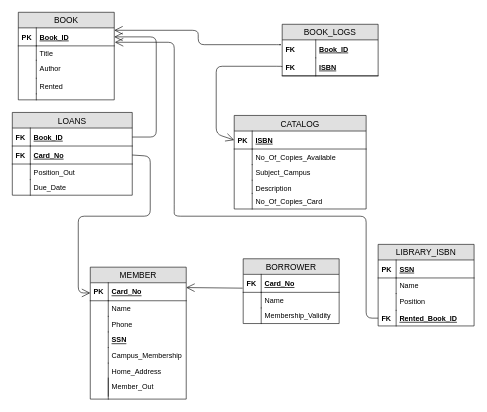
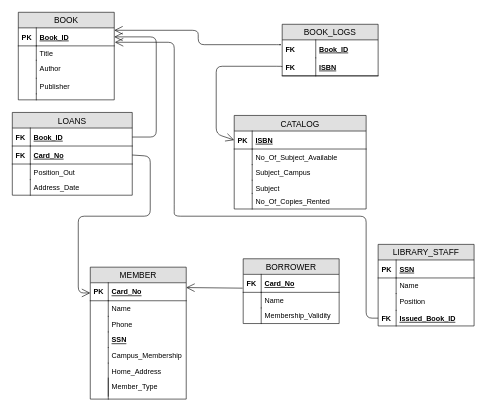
node "Rented": label "Rented" -> "Publisher"
node "No_Of_Copies_Available": label "No_Of_Copies_Available" -> "No_Of_Subject_Available"
node "Due_Date": label "Due_Date" -> "Address_Date"
node "Description": label "Description" -> "Subject"
node "No_Of_Copies_Card": label "No_Of_Copies_Card" -> "No_Of_Copies_Rented"
node "LIBRARY_ISBN": label "LIBRARY_ISBN" -> "LIBRARY_STAFF"
node "Rented_Book_ID": label "Rented_Book_ID" -> "Issued_Book_ID"
node "Member_Out": label "Member_Out" -> "Member_Type"
